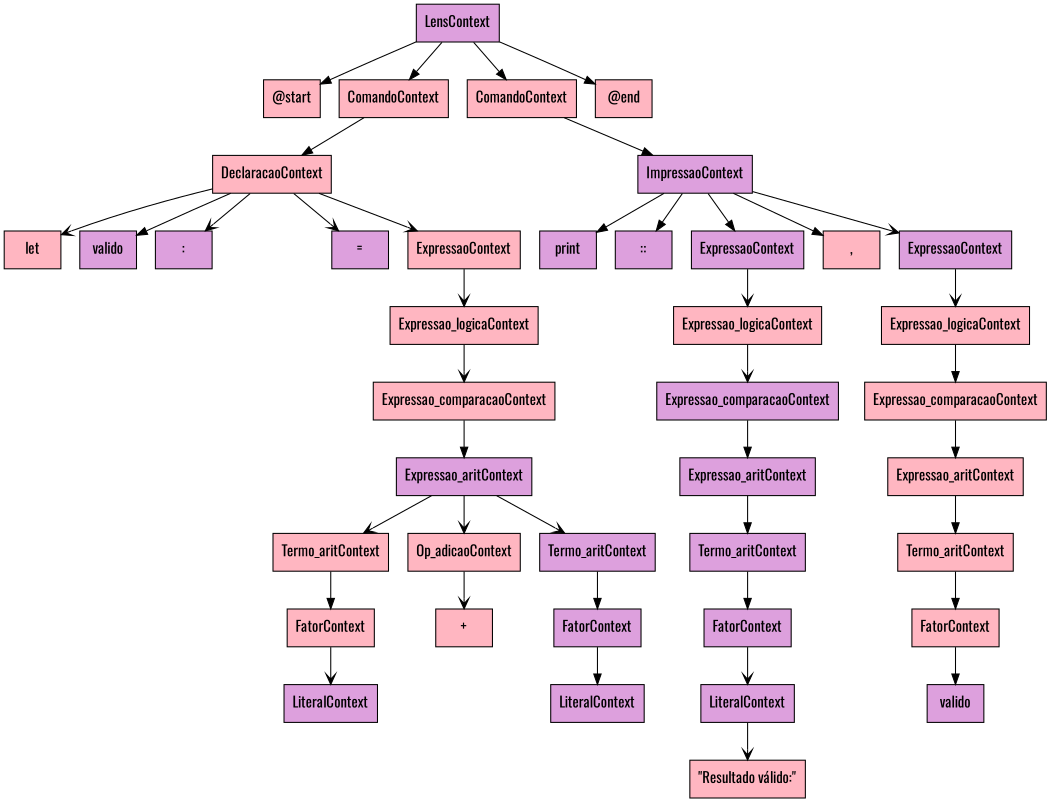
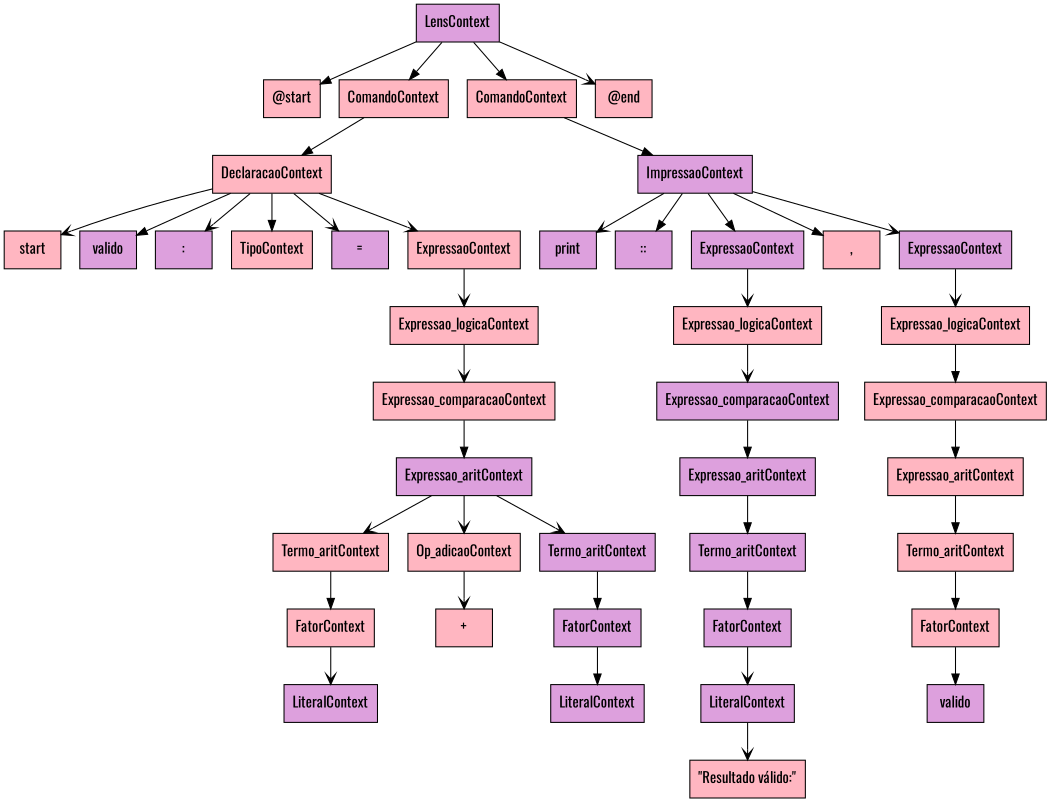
edge "LensContext" -> "@end": arrowhead normal -> vee
edge "ImpressaoContext" -> "print": arrowhead normal -> vee
node "let": label "let" -> "start"
node "TipoContext": added
